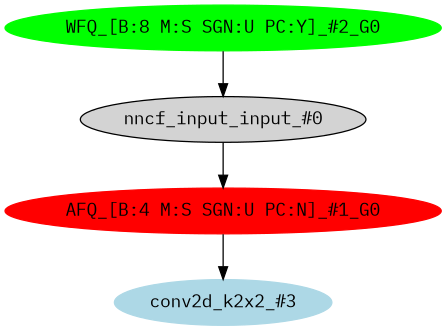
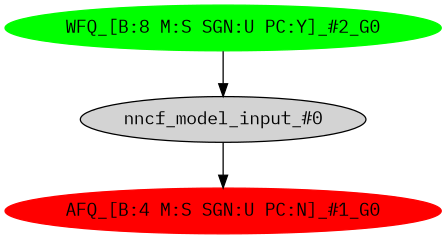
node "nncf_input_input_#0": label "nncf_input_input_#0" -> "nncf_model_input_#0"
node "conv2d_k2x2_#3": removed
